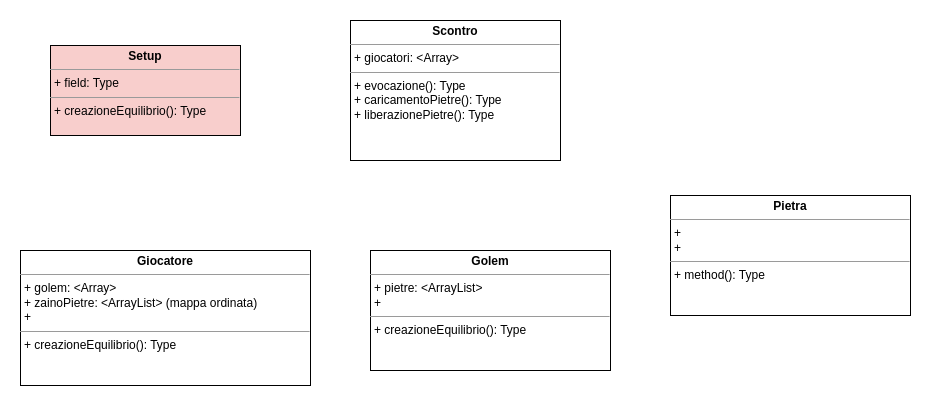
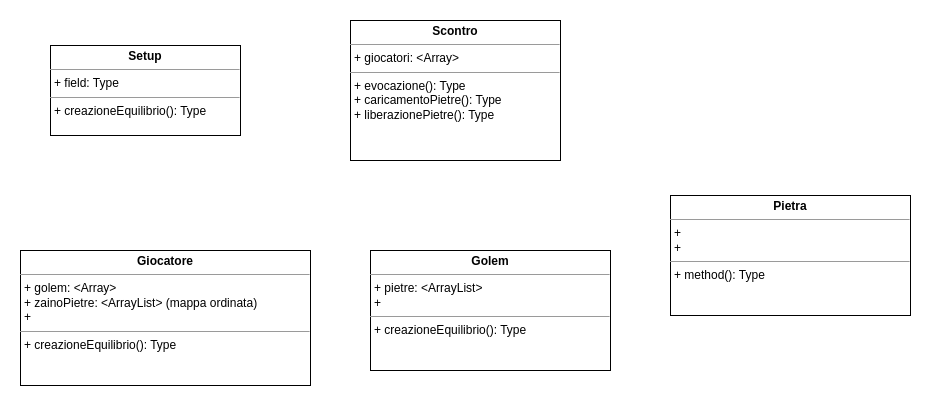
node "Setup + field: Type + creazioneEquilibrio(): Type": fillcolor #f8cecc -> #ffffff
